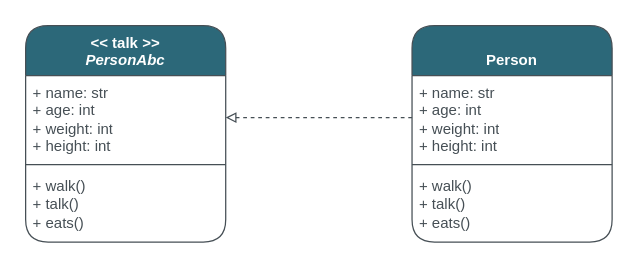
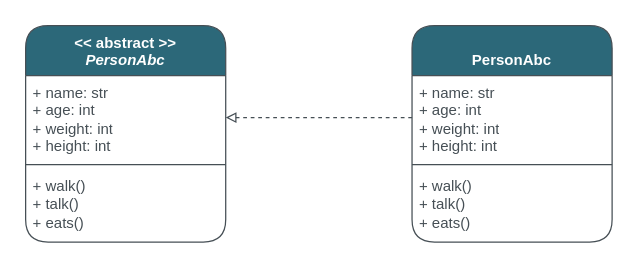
node "Person": label "Person" -> "PersonAbc"
node "<< talk >> PersonAbc": label "<< talk >> PersonAbc" -> "<< abstract >> PersonAbc"
